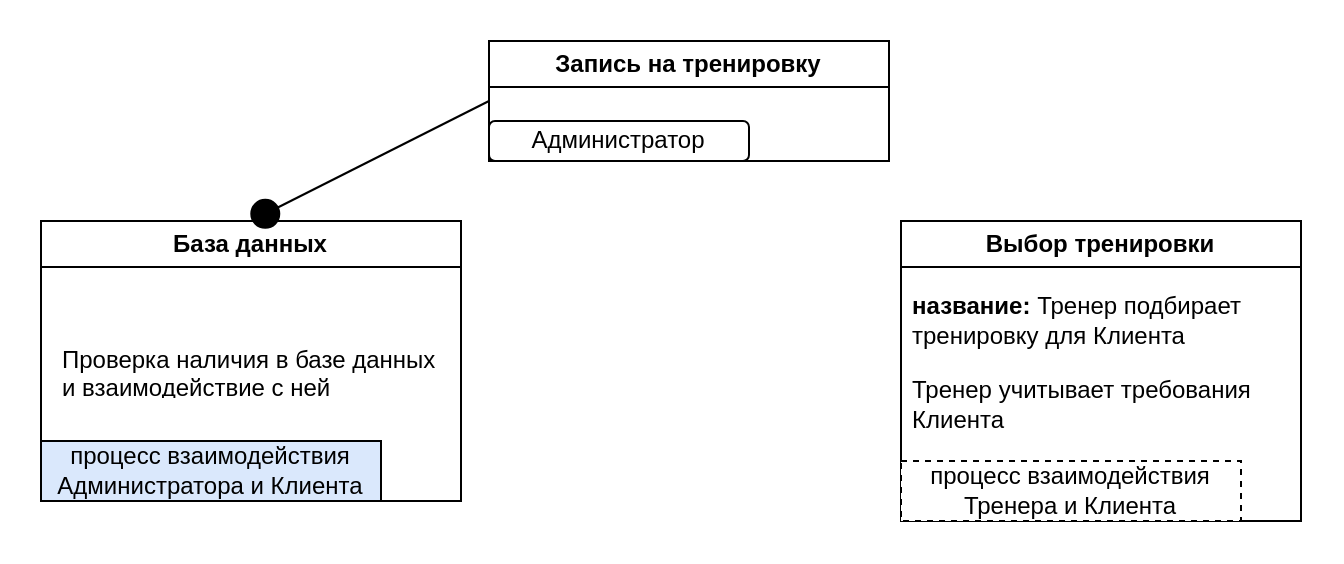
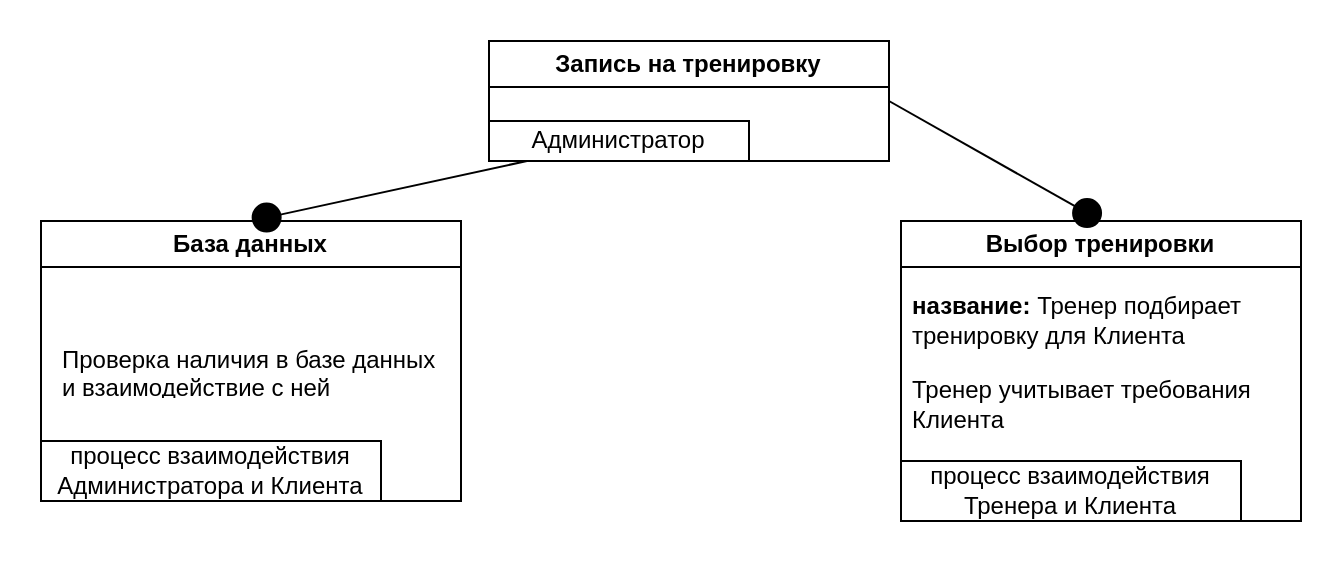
node "Администратор": shape rounded rectangle -> rectangle
edge "Запись на тренировку" -> "Выбор тренировки": added
edge "Запись на тренировку" -> "База данных": now "Администратор" -> "База данных"
node "процесс взаимодействия Администратора и Клиента": fillcolor #dae8fc -> #ffffff
node "процесс взаимодействия Тренера и Клиента": style dashed -> solid
